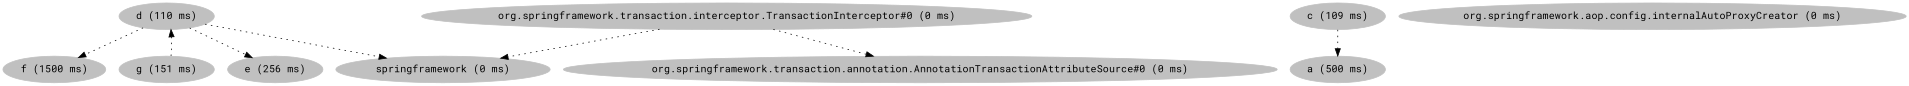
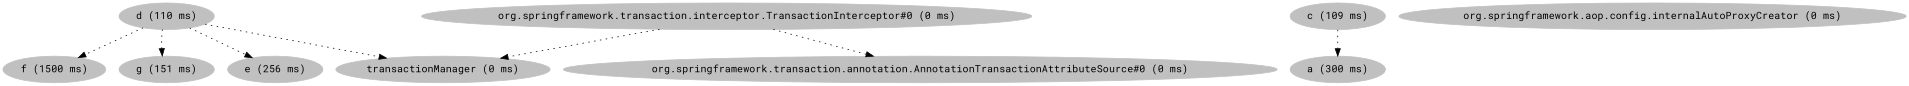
edge "g (151 ms)" -> "d (110 ms)": reversed
node "springframework (0 ms)": label "springframework (0 ms)" -> "transactionManager (0 ms)"
node "a (500 ms)": label "a (500 ms)" -> "a (300 ms)"
